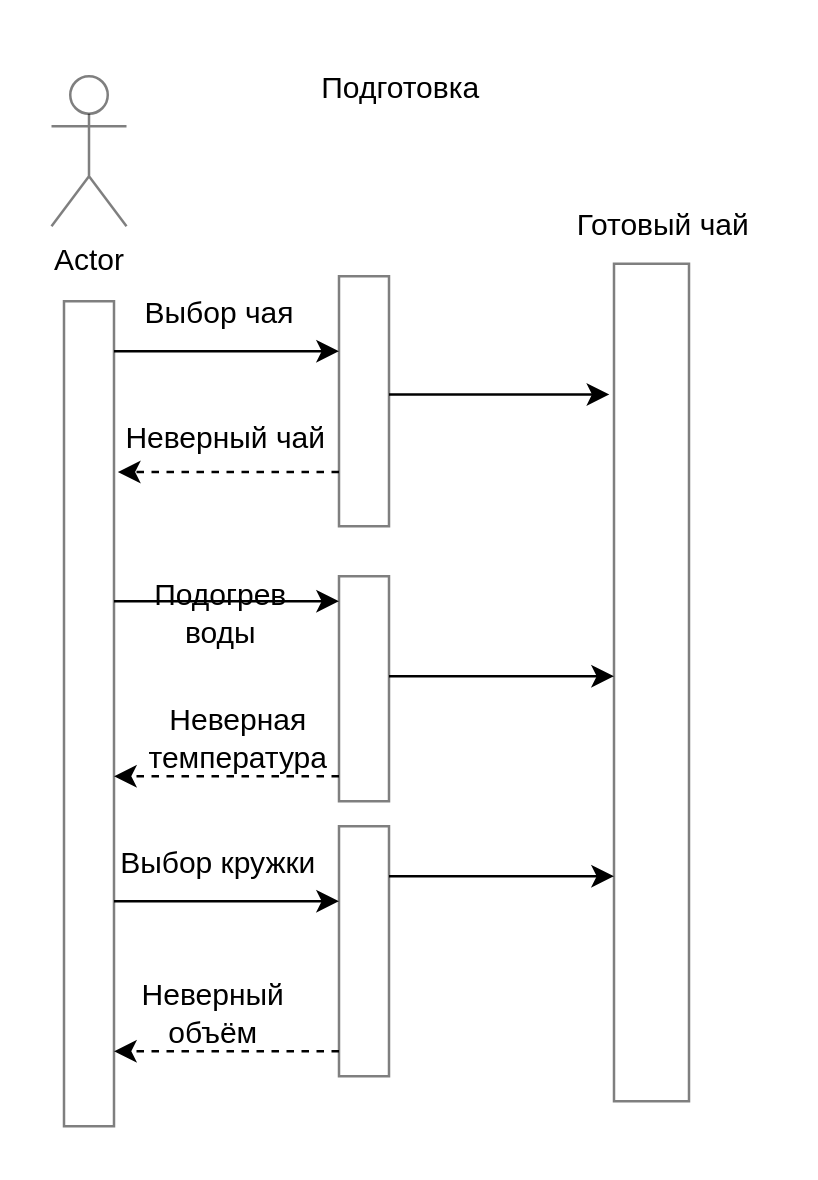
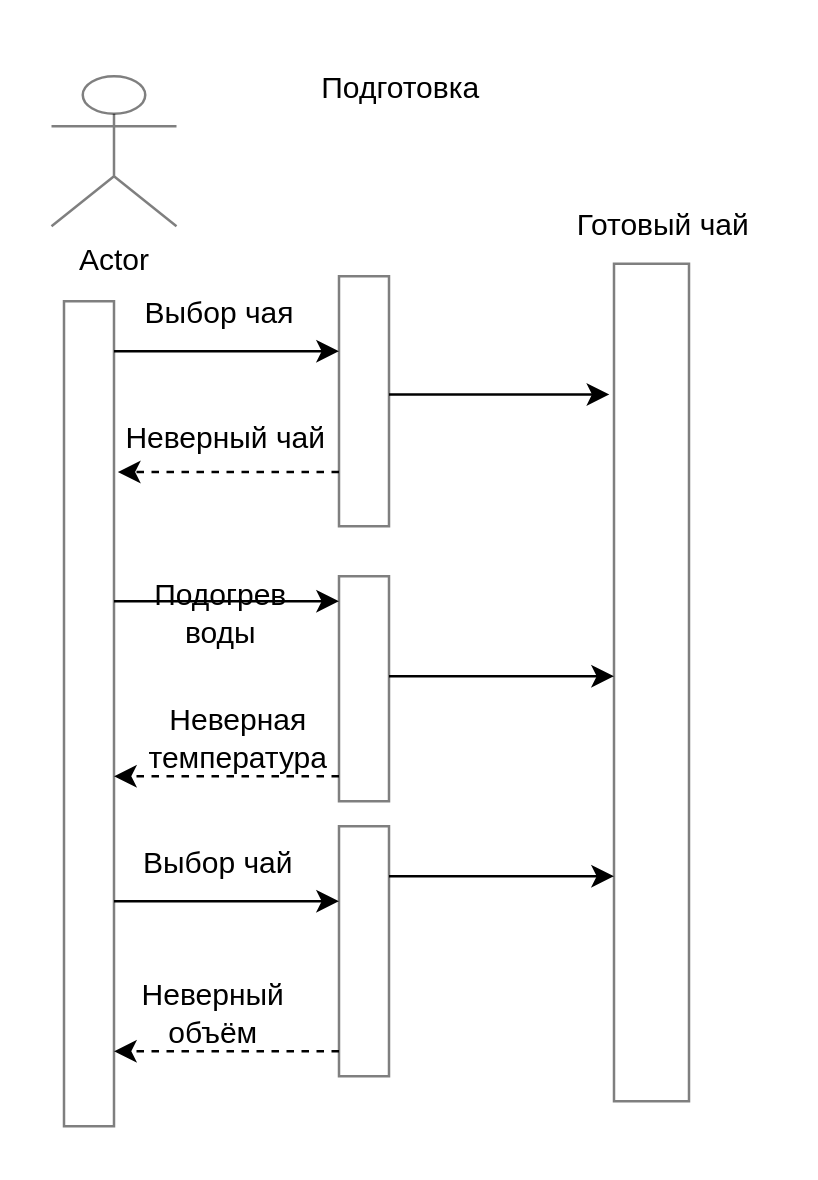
node "Actor": size 75x150 -> 125x150
node "Выбор кружки": label "Выбор кружки" -> "Выбор чай"
